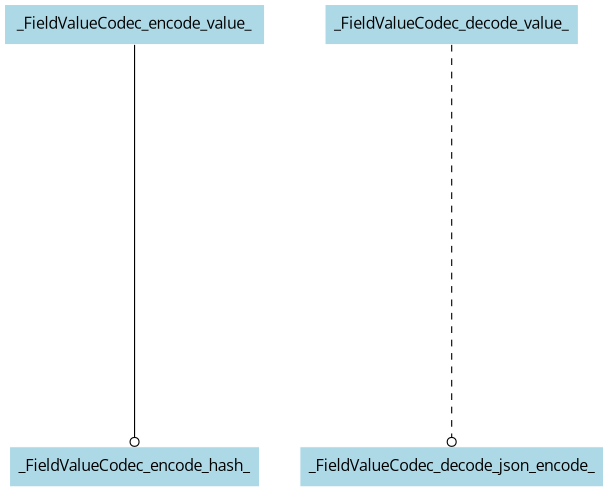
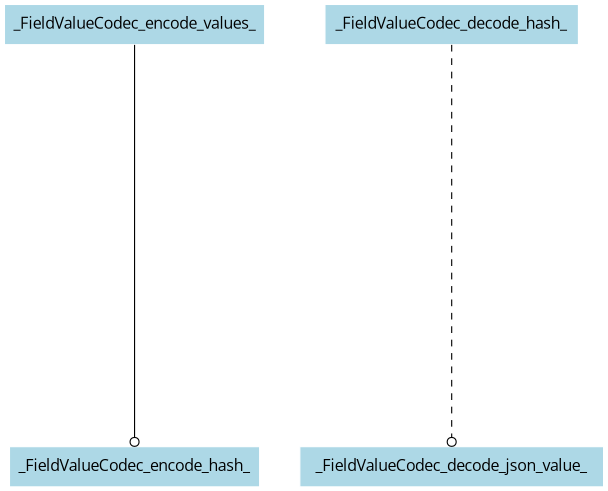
node "_FieldValueCodec_encode_value_": label "_FieldValueCodec_encode_value_" -> "_FieldValueCodec_encode_values_"
node "_FieldValueCodec_decode_value_": label "_FieldValueCodec_decode_value_" -> "_FieldValueCodec_decode_hash_"
node "_FieldValueCodec_decode_json_encode_": label "_FieldValueCodec_decode_json_encode_" -> "_FieldValueCodec_decode_json_value_"
